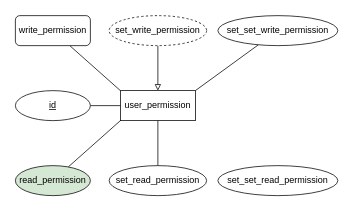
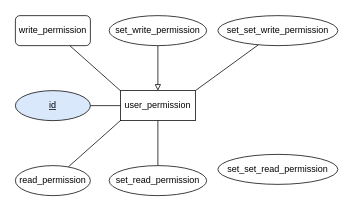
node "set_write_permission": style dashed -> solid
node "id": fillcolor #ffffff -> #dae8fc
node "read_permission": fillcolor #d5e8d4 -> #ffffff
node "set_set_read_permission": moved (278, 180) -> (278, 169)
